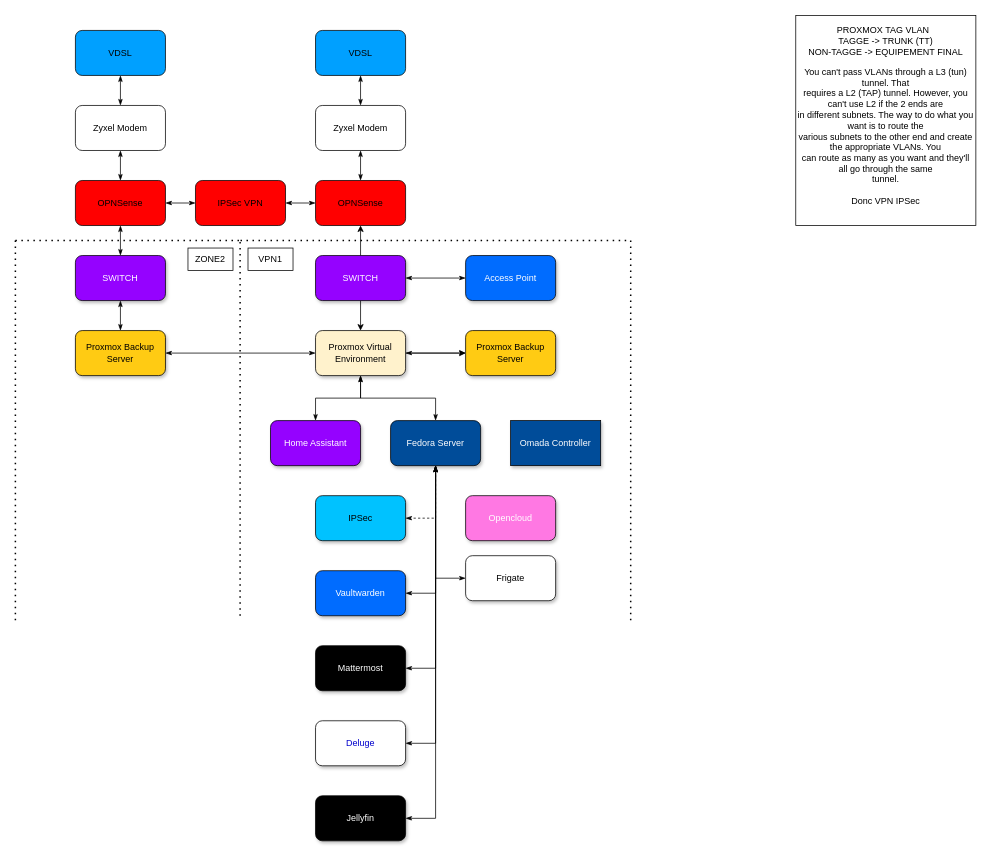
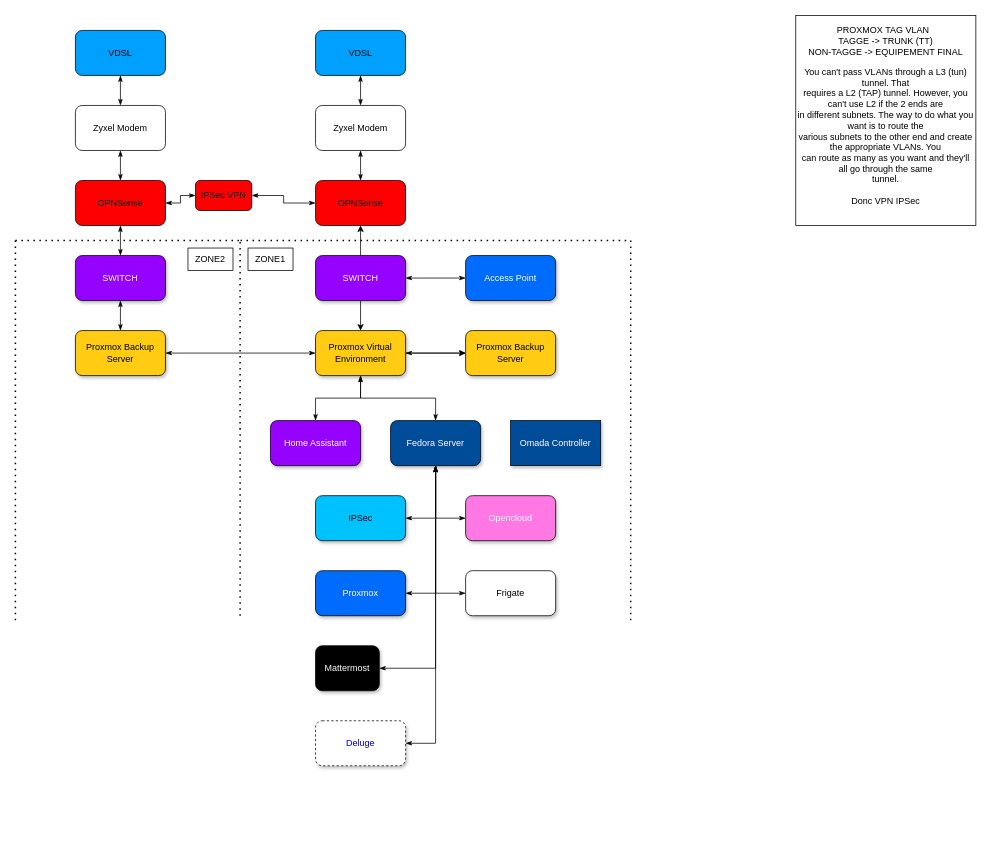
node "IPSec VPN": size 90x45 -> 56x30
node "VPN1": label "VPN1" -> "ZONE1"
node "Proxmox Virtual Environment": fillcolor #fff2cc -> #ffcb13
edge "Fedora Server" -- "IPSec": style dashed -> solid
edge "Fedora Server" -- "Opencloud": added
node "Frigate": moved (510, 578) -> (510, 593)
node "Vaultwarden": label "Vaultwarden" -> "Proxmox"
node "Mattermost": size 90x45 -> 64x45
node "Deluge": style solid -> dashed
edge "Fedora Server" -- "Jellyfin": removed
node "Jellyfin": removed
